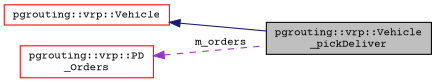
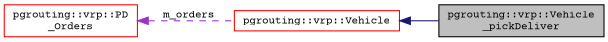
edge "pgrouting::vrp::Vehicle _pickDeliver" -> "pgrouting::vrp::PD _Orders": now "pgrouting::vrp::Vehicle" -> "pgrouting::vrp::PD _Orders"
